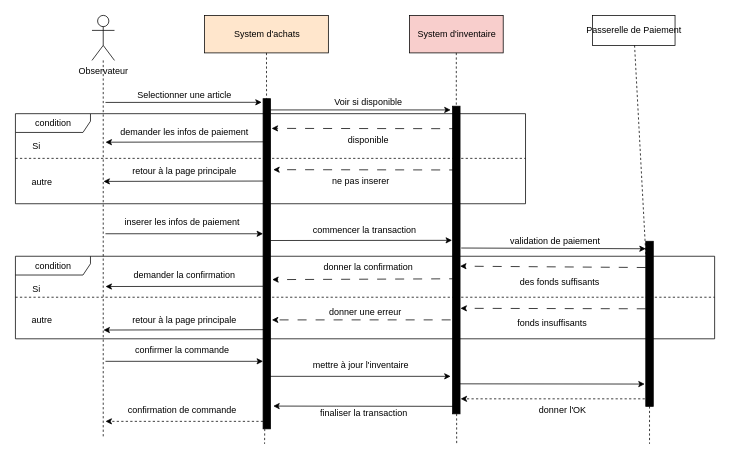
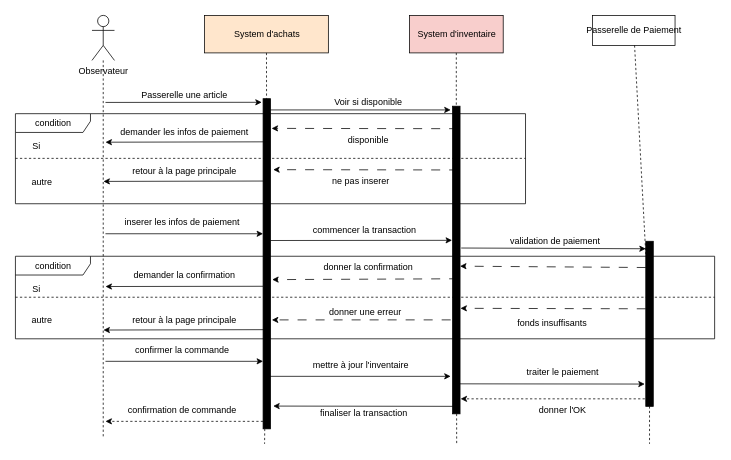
node "Selectionner une article": label "Selectionner une article" -> "Passerelle une article"
node "des fonds suffisants": removed
node "traiter le paiement": added
